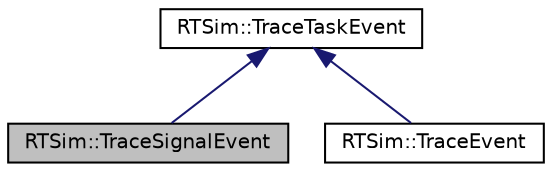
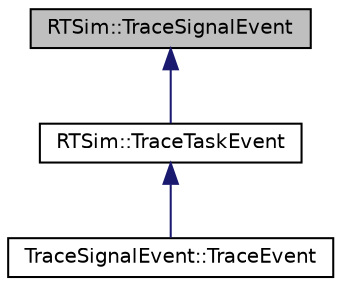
edge "RTSim::TraceSignalEvent" -> "RTSim::TraceTaskEvent": reversed
node "RTSim::TraceEvent": label "RTSim::TraceEvent" -> "TraceSignalEvent::TraceEvent"
